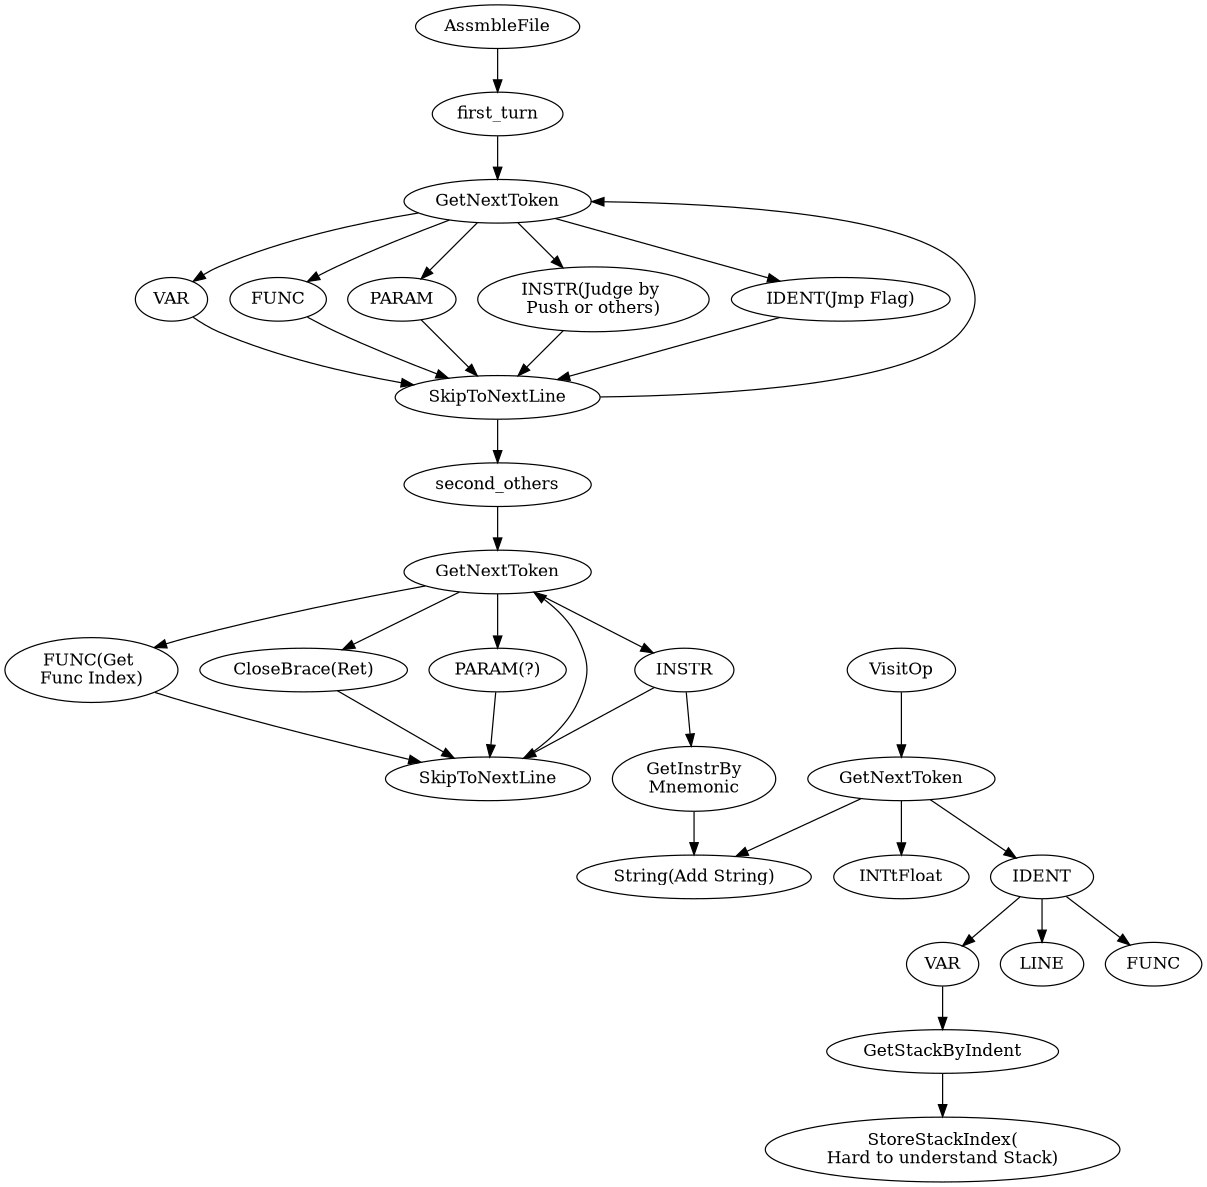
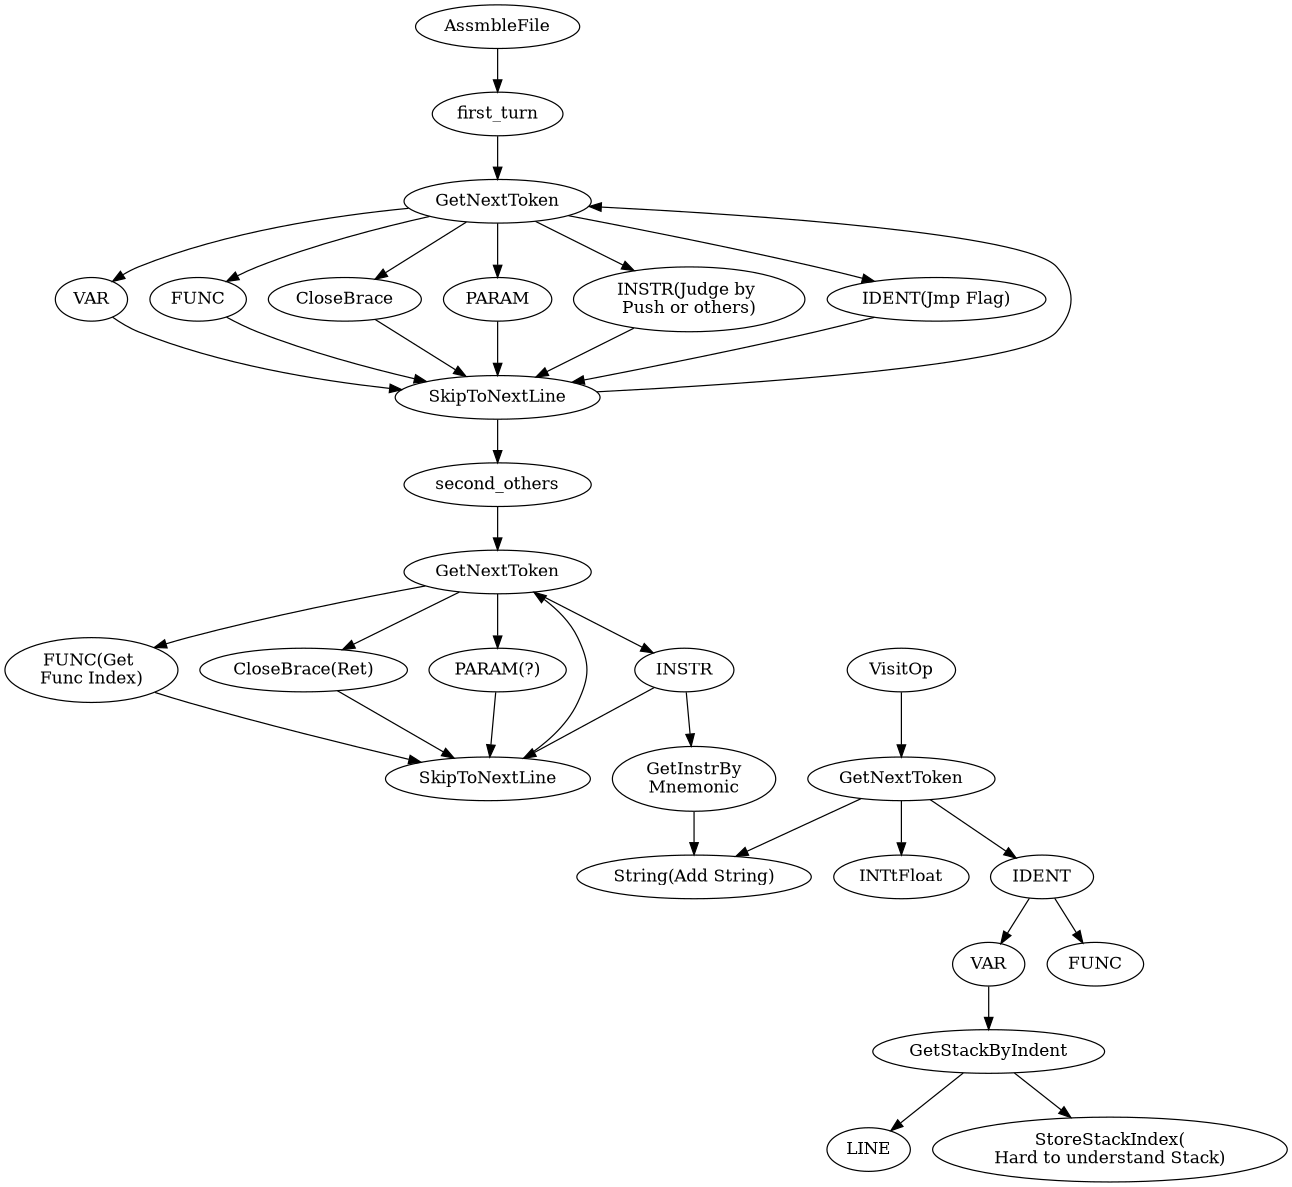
node "CloseBrace": added
edge "IDENT" -> "LINE": now "GetStackByIndent" -> "LINE"
